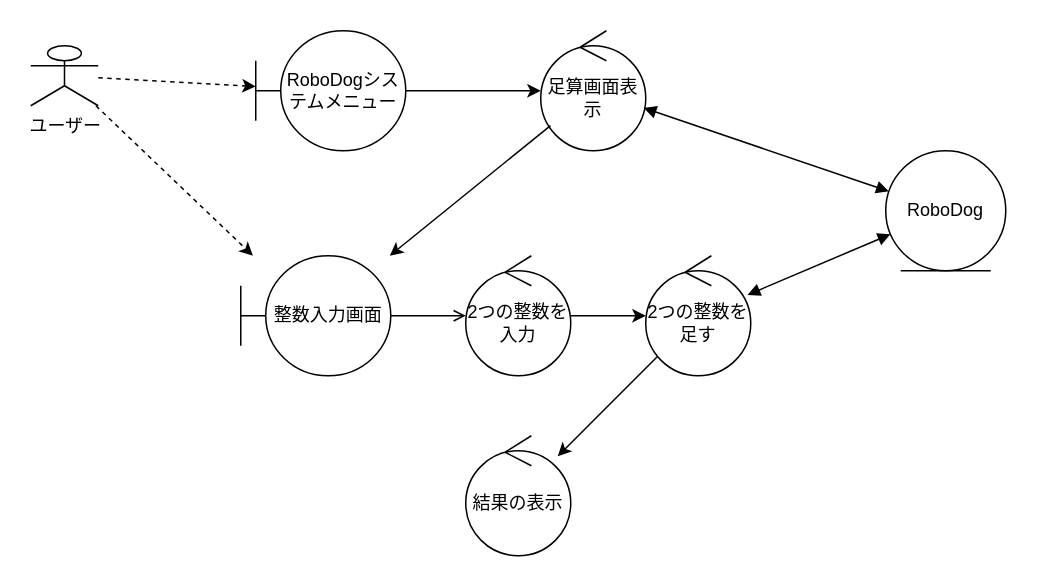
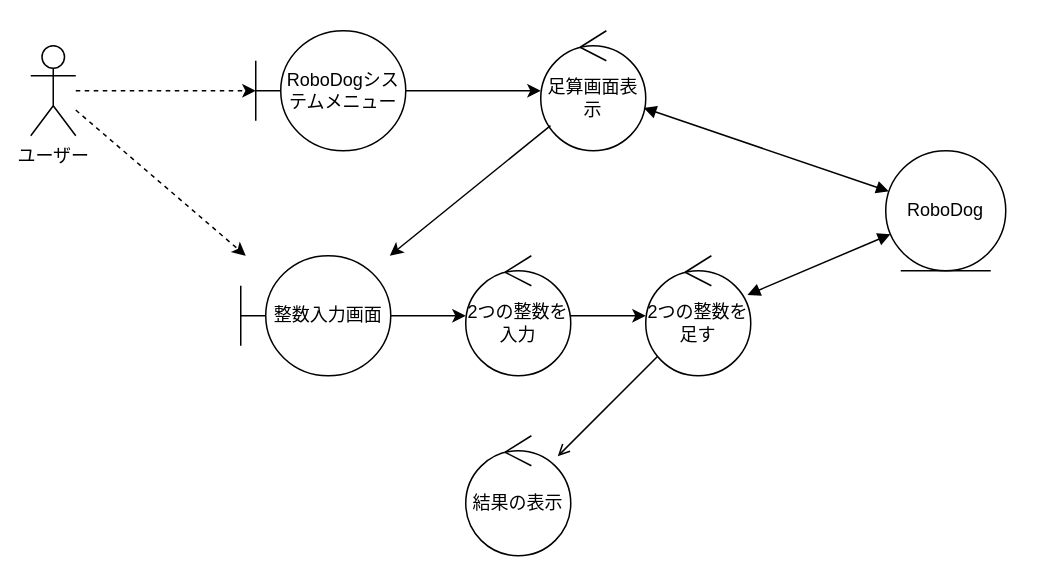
node "ユーザー": size 68x60 -> 45x90
edge "整数入力画面" -> "2つの整数を入力": arrowhead open -> classic
edge "2つの整数を足す" -> "結果の表示": arrowhead classic -> open
